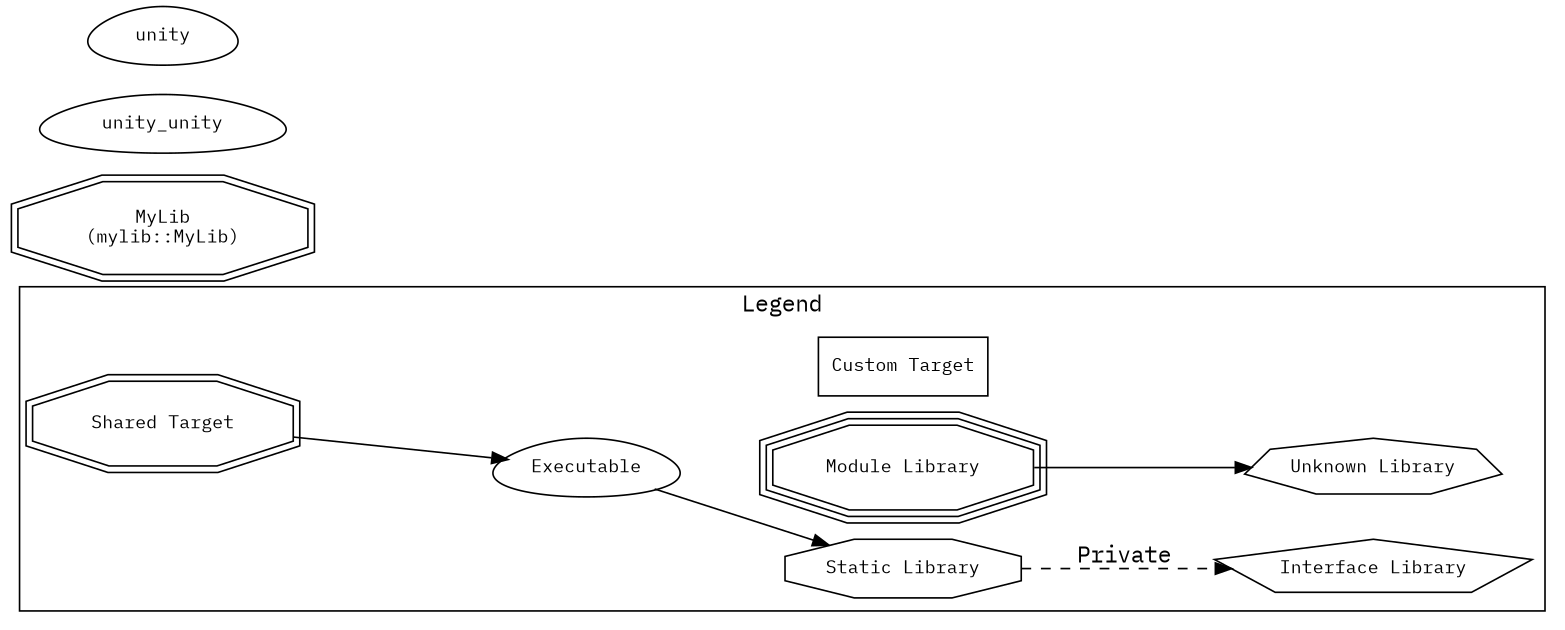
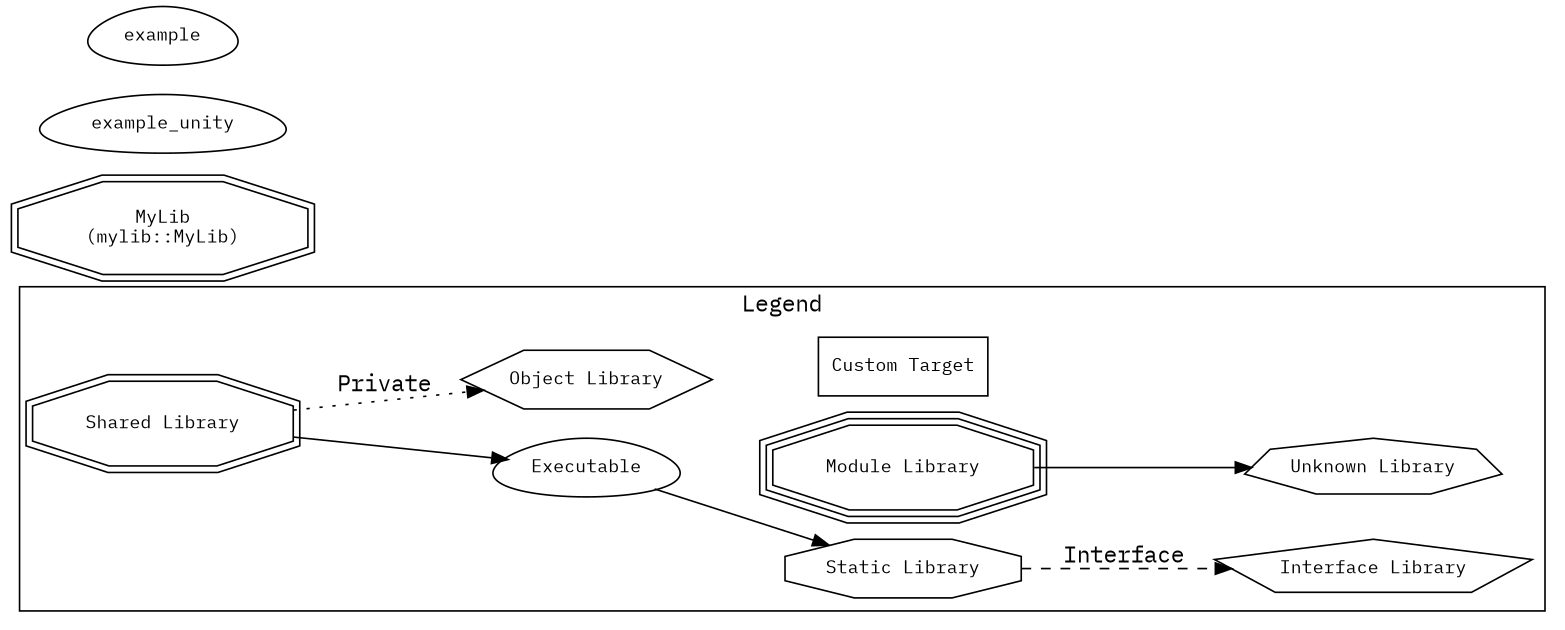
node "unity": label "unity" -> "example"
node "unity_unity": label "unity_unity" -> "example_unity"
node "Object Library": added
node "Shared Target": label "Shared Target" -> "Shared Library"
edge "Static Library" -> "Interface Library": label "Private" -> "Interface"
